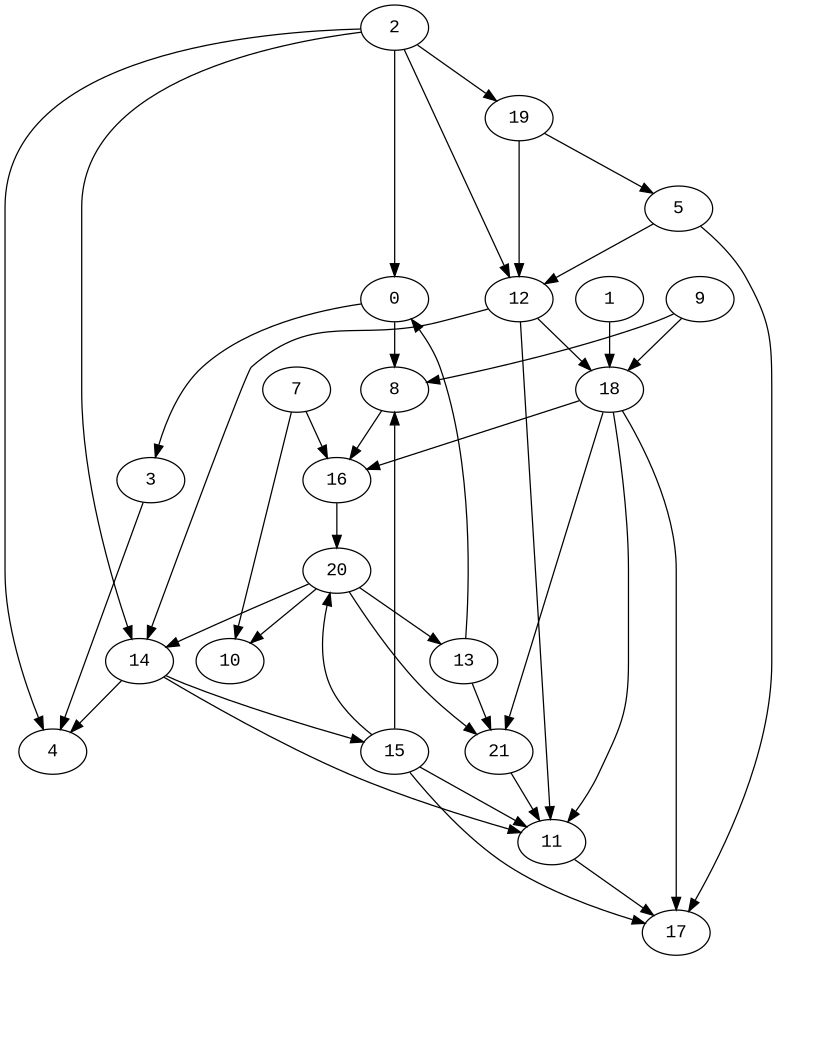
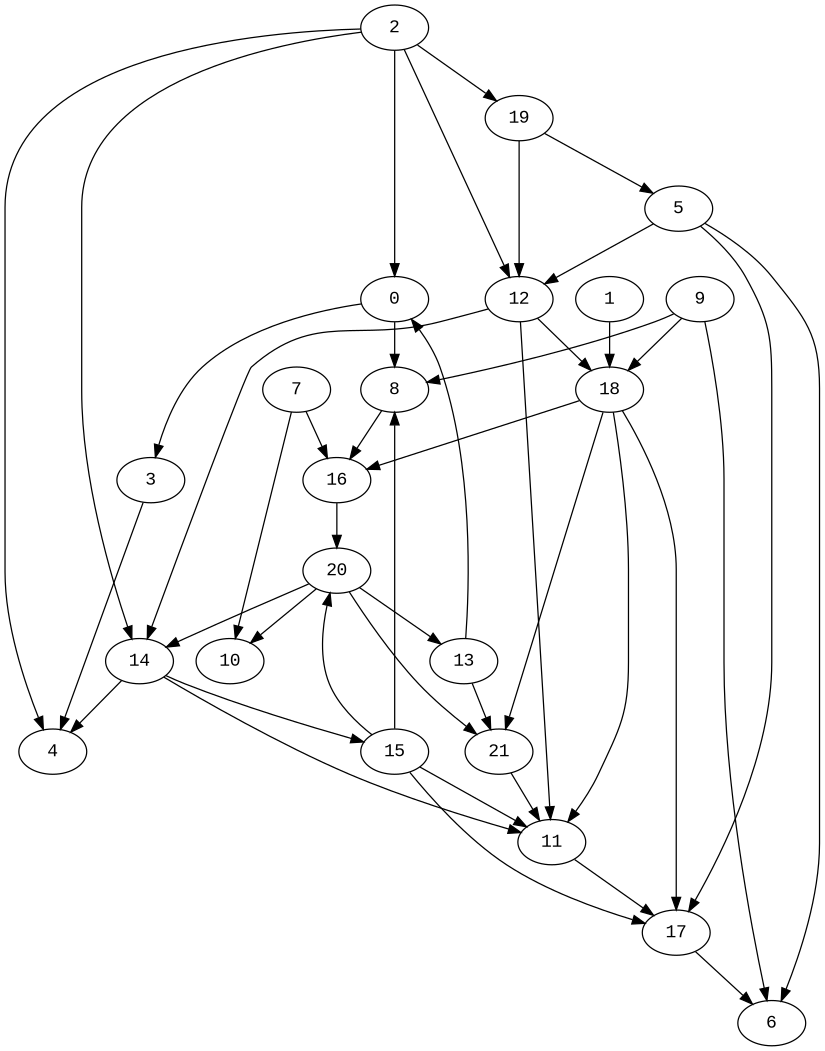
node "6": added
